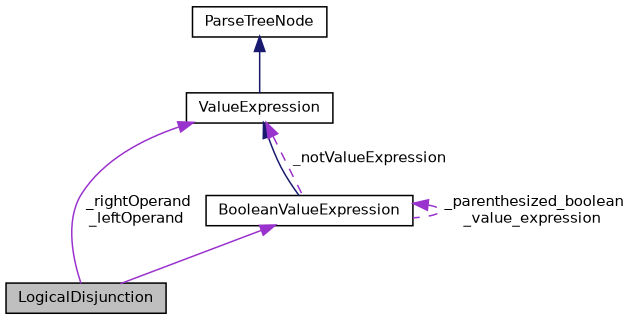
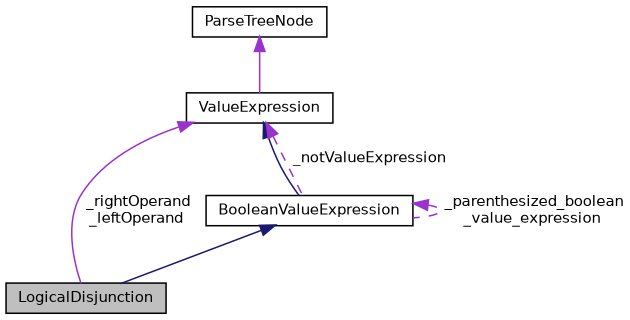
edge "ValueExpression" -> "ParseTreeNode": color midnightblue -> darkorchid3
edge "LogicalDisjunction" -> "BooleanValueExpression": color darkorchid3 -> midnightblue
